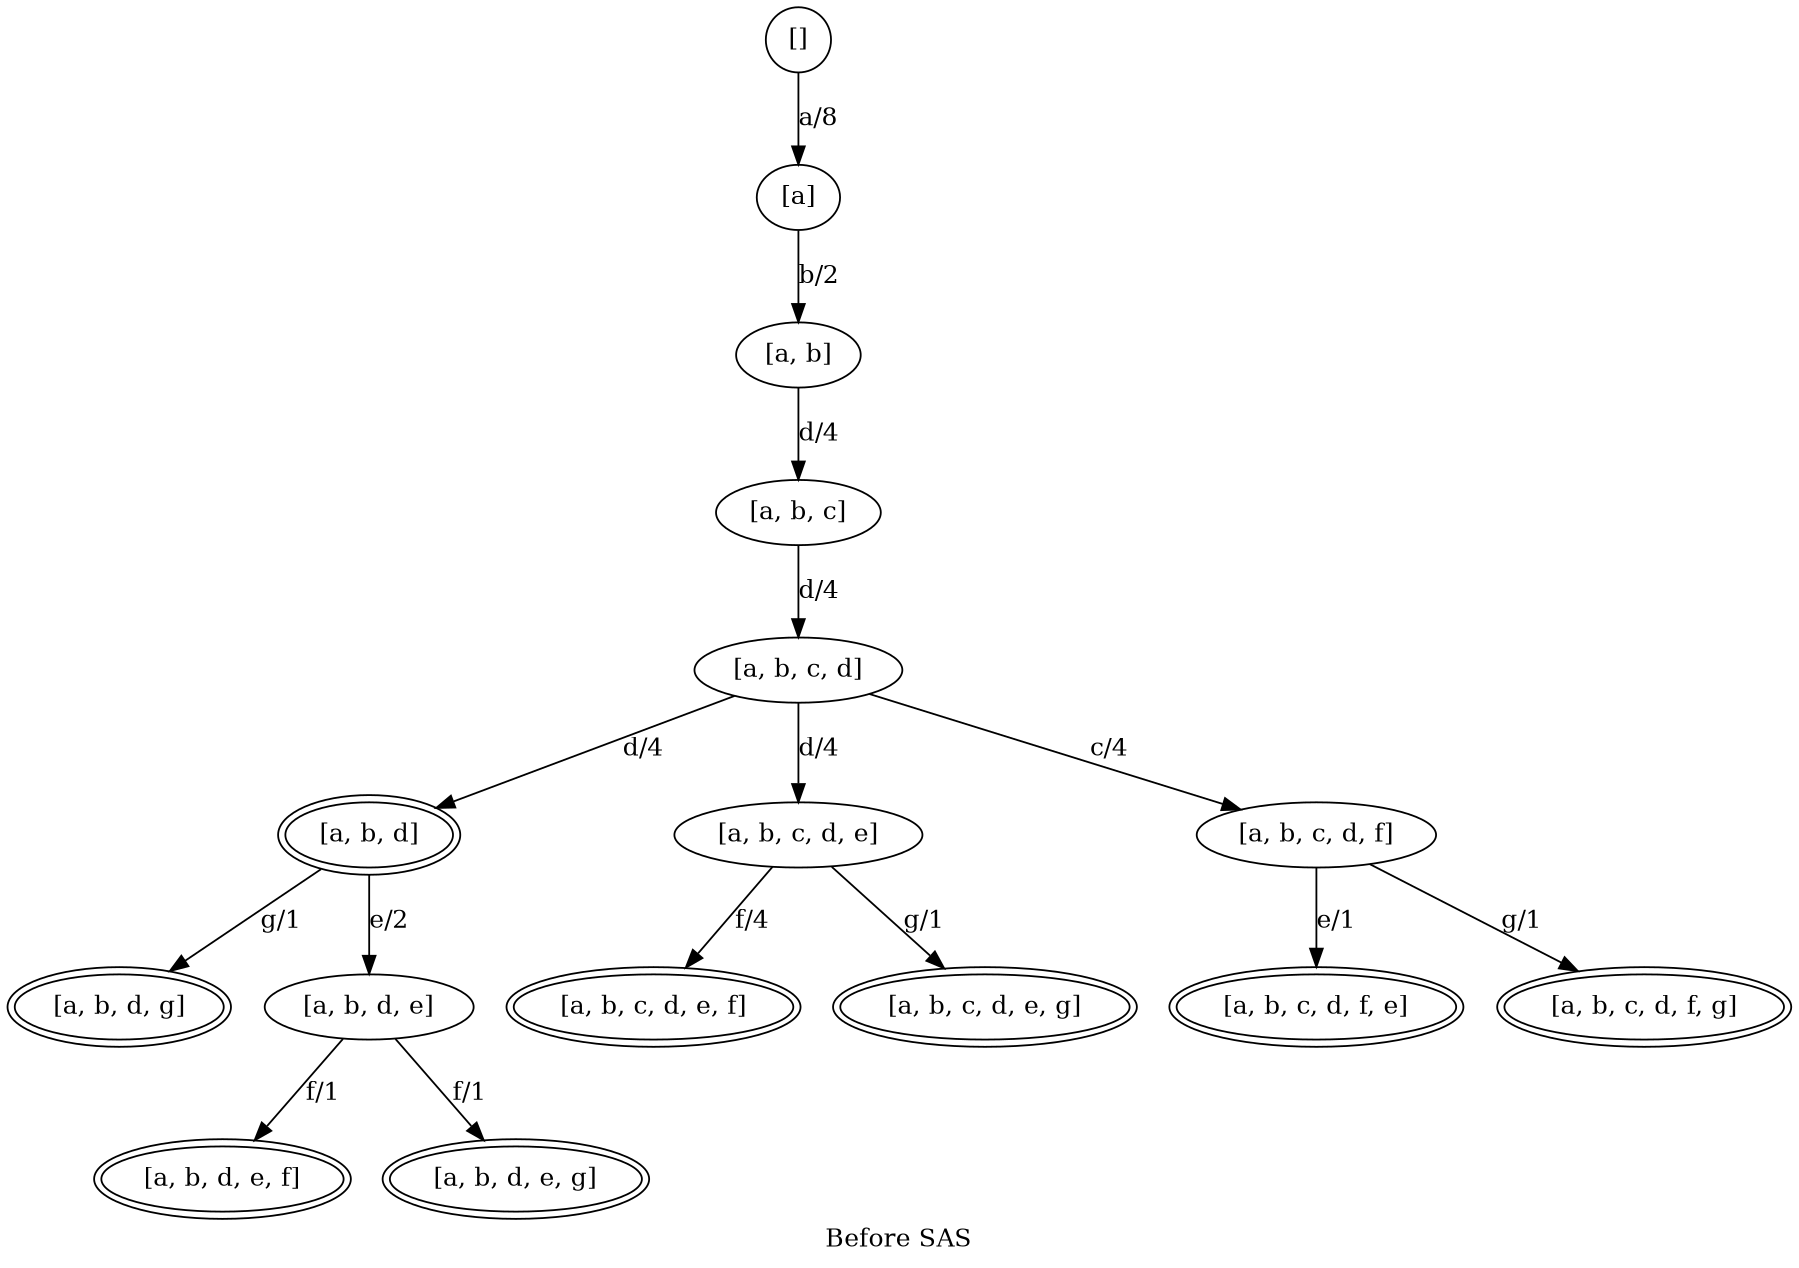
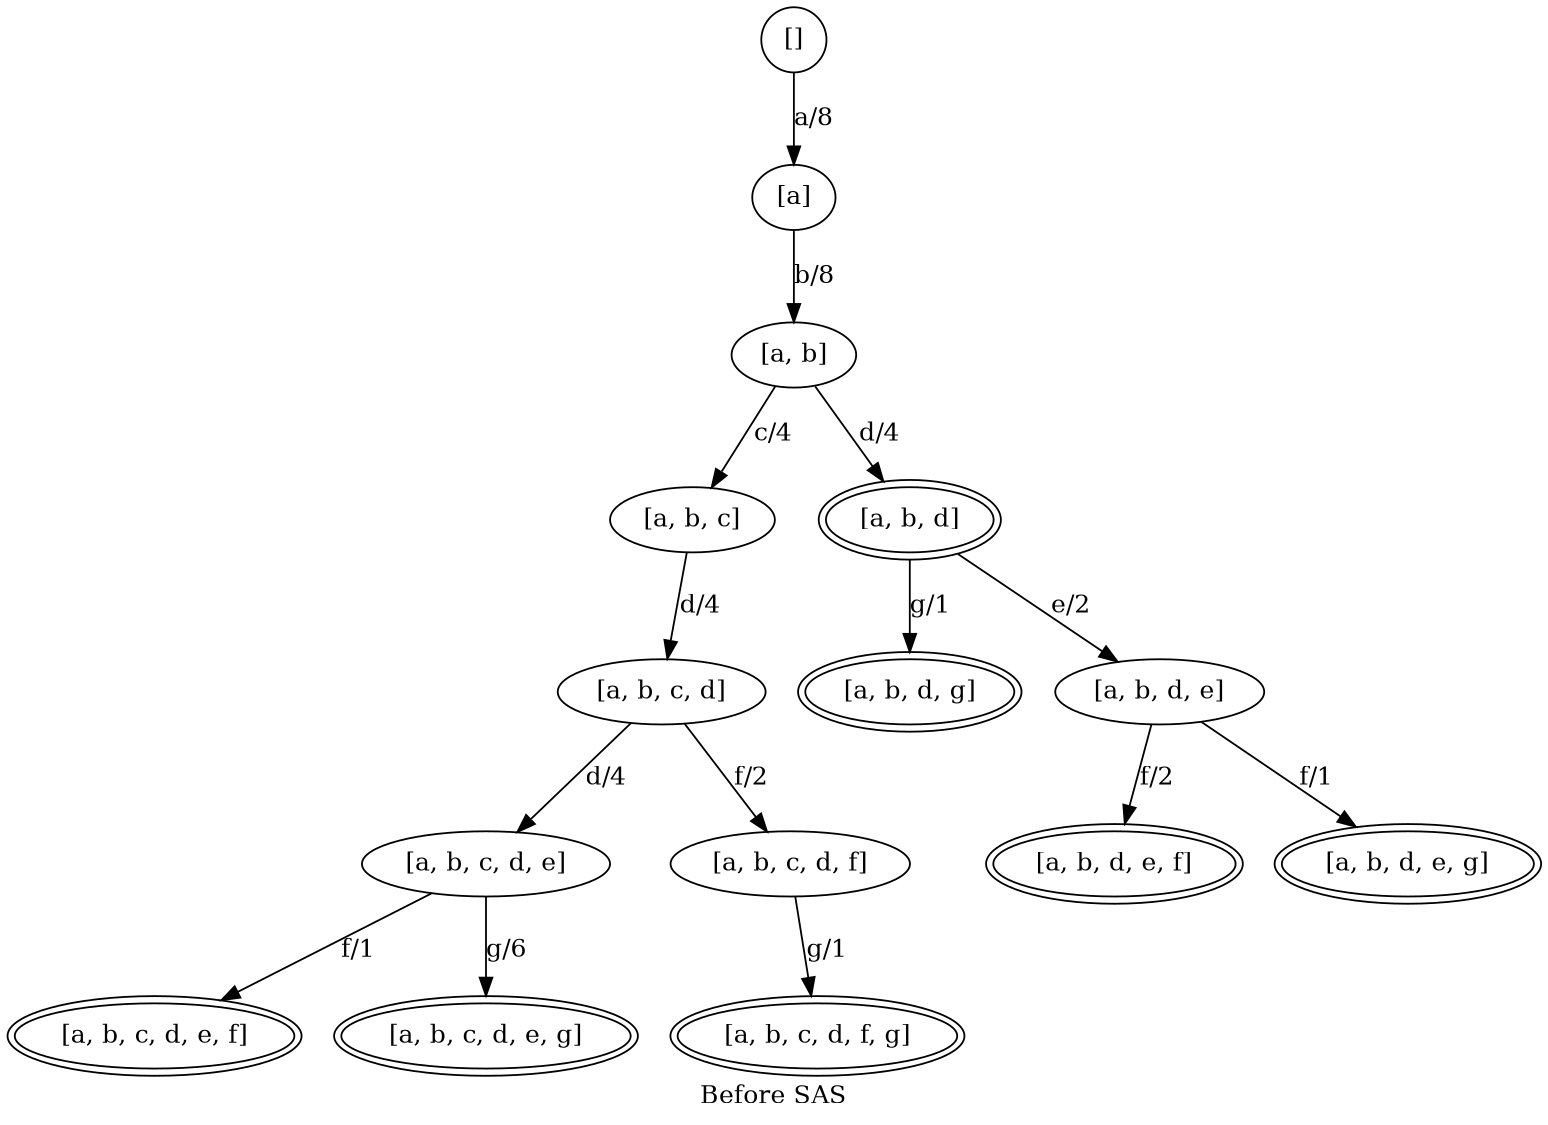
edge "[a]" -> "[a, b]": label "b/2" -> "b/8"
edge "[a, b]" -> "[a, b, c]": label "d/4" -> "c/4"
edge "[a, b, c, d]" -> "[a, b, d]": now "[a, b]" -> "[a, b, d]"
edge "[a, b, c, d]" -> "[a, b, c, d, f]": label "c/4" -> "f/2"
edge "[a, b, c, d, e]" -> "[a, b, c, d, e, f]": label "f/4" -> "f/1"
edge "[a, b, c, d, e]" -> "[a, b, c, d, e, g]": label "g/1" -> "g/6"
node "[a, b, c, d, f, e]": removed
edge "[a, b, d, e]" -> "[a, b, d, e, f]": label "f/1" -> "f/2"
